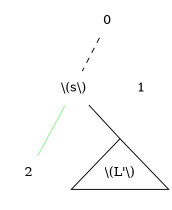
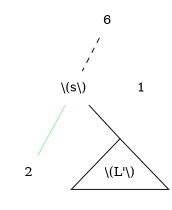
node "0": label "0" -> "6"
